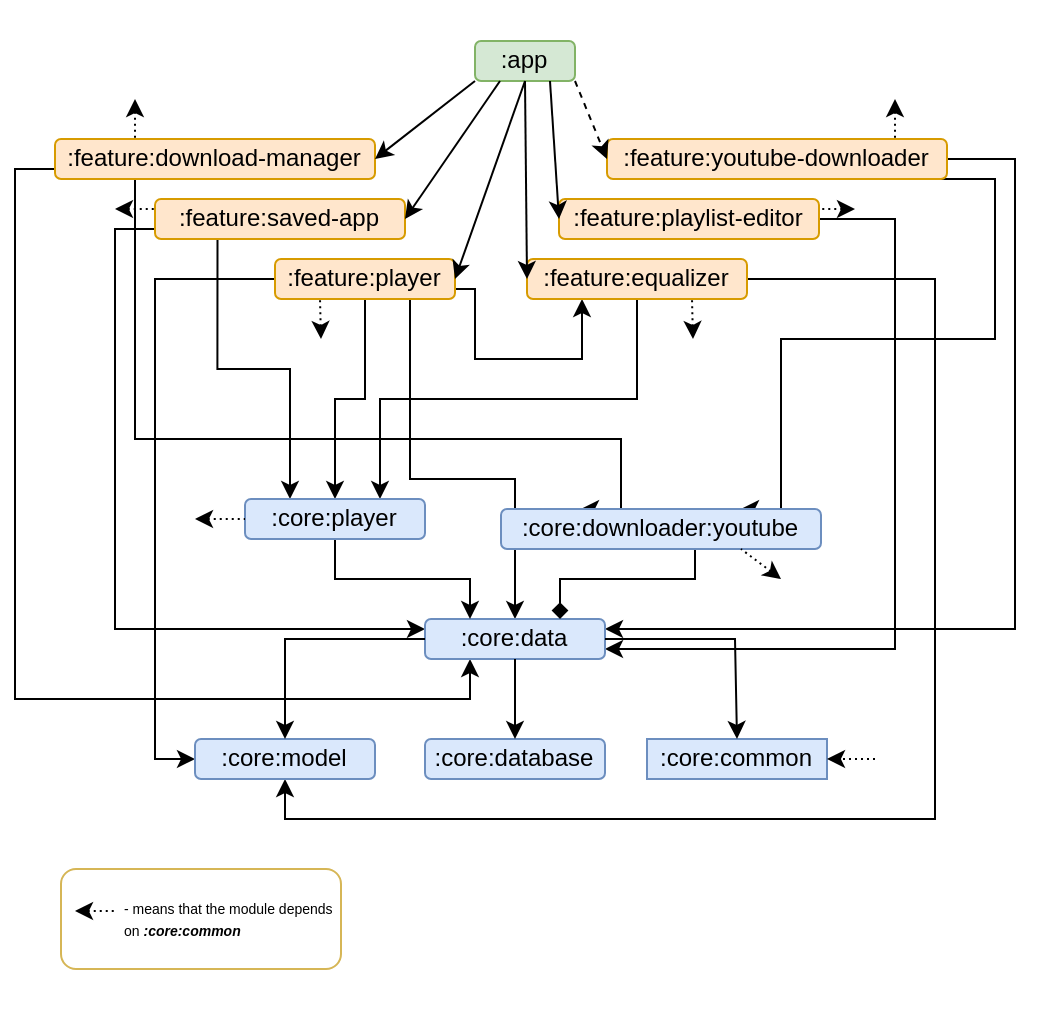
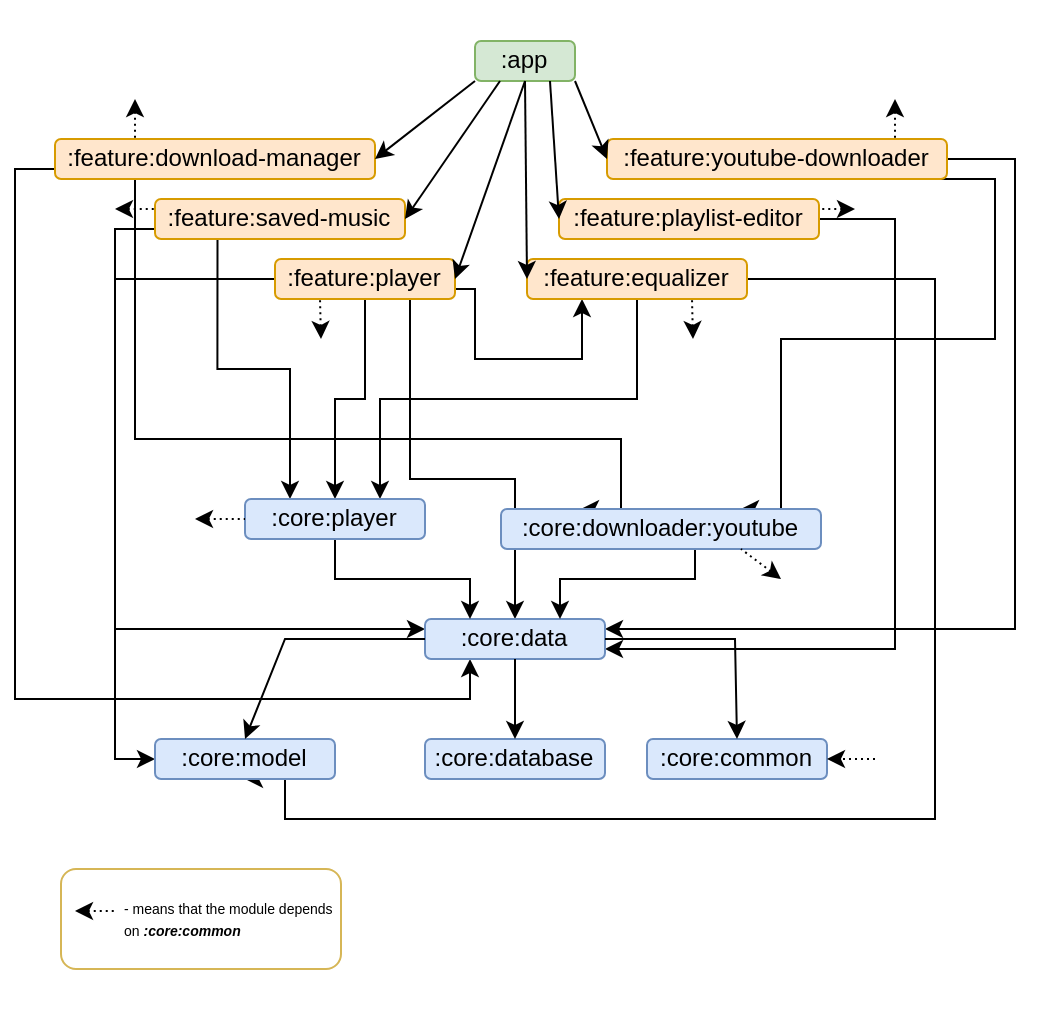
edge ":app" -> ":feature:youtube-downloader": style dashed -> solid
node ":feature:saved-app": label ":feature:saved-app" -> ":feature:saved-music"
edge ":core:downloader:youtube" -> ":core:data": arrowhead diamond -> classic
node ":core:model": moved (285, 759) -> (245, 759)
node ":core:common": shape rectangle -> rounded rectangle
